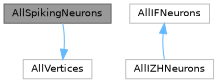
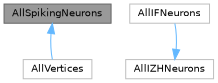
edge "AllSpikingNeurons" -> "AllVertices": reversed
edge "AllIZHNeurons" -> "AllIFNeurons": reversed
